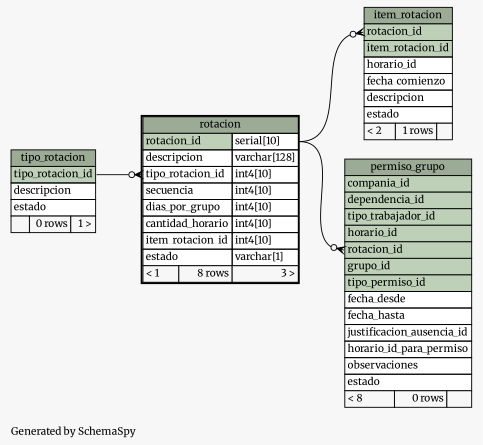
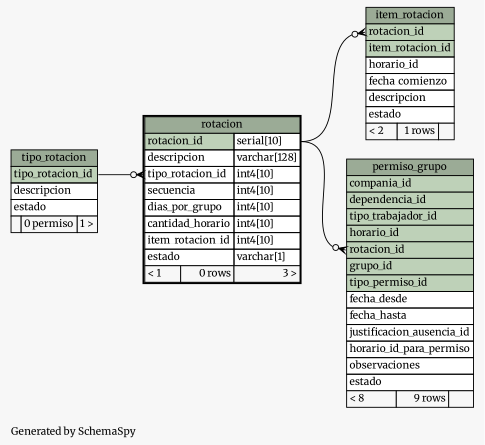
node "tipo_rotacion": text "0 rows" -> "0 permiso"
node "rotacion": text "8 rows" -> "0 rows"
node "permiso_grupo": text "0 rows" -> "9 rows"
